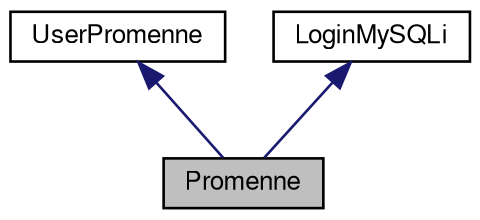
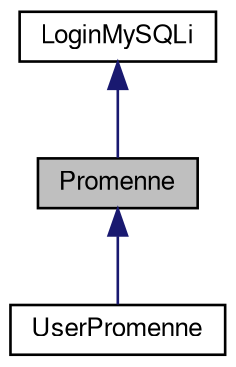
edge "Promenne" -> "UserPromenne": reversed
